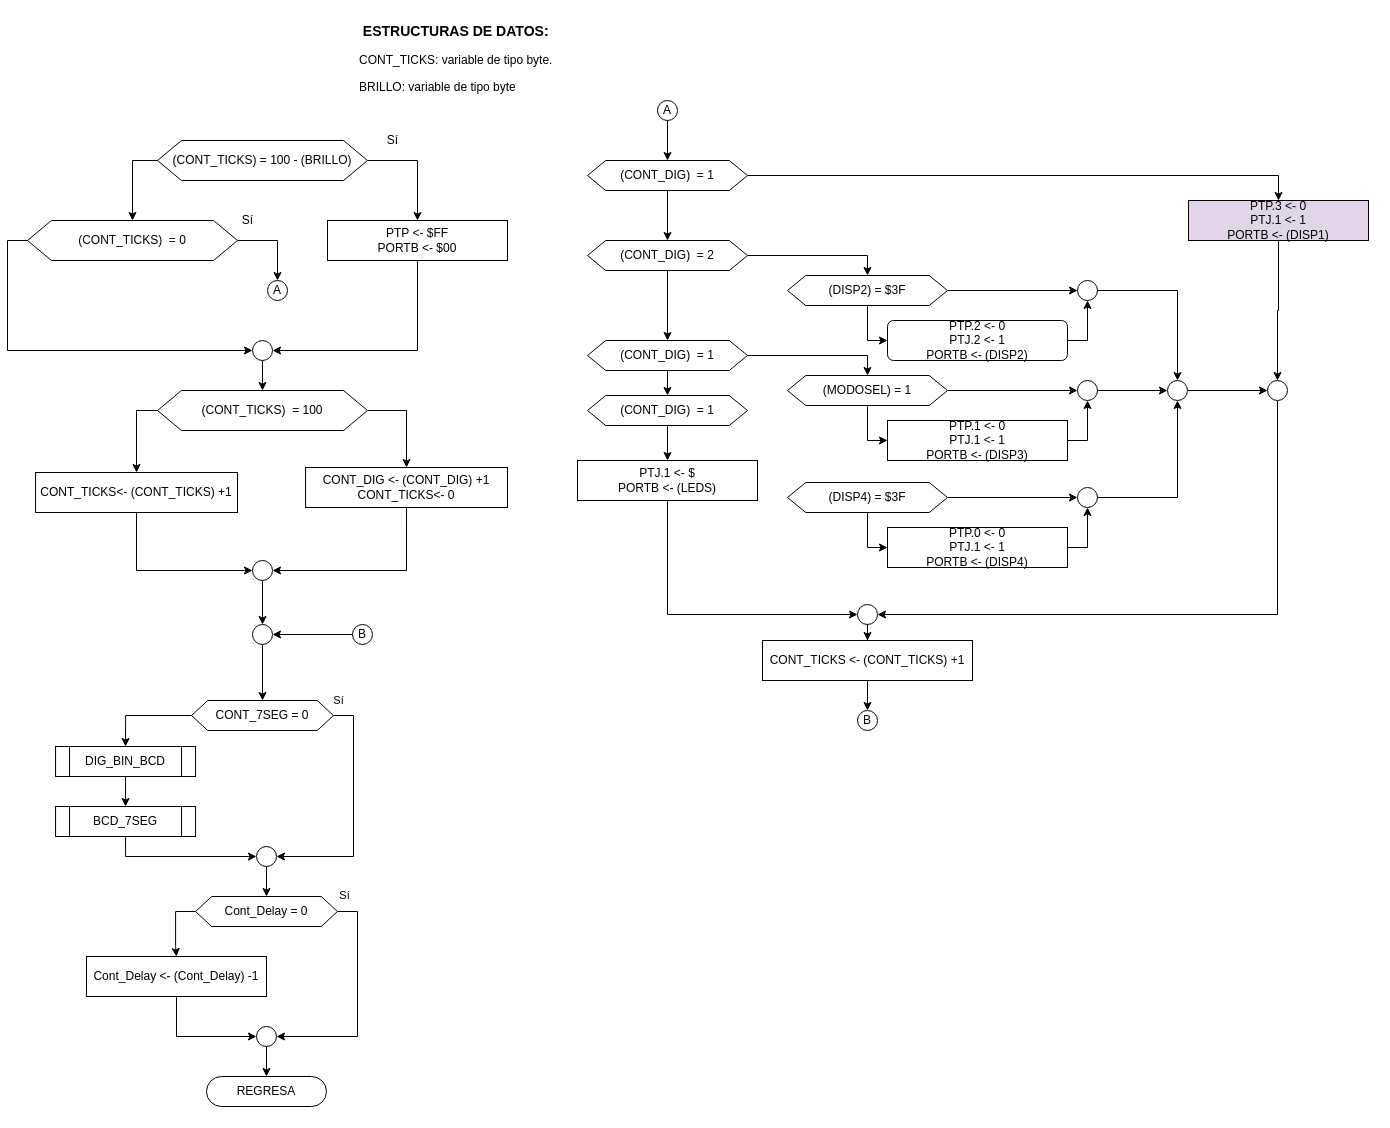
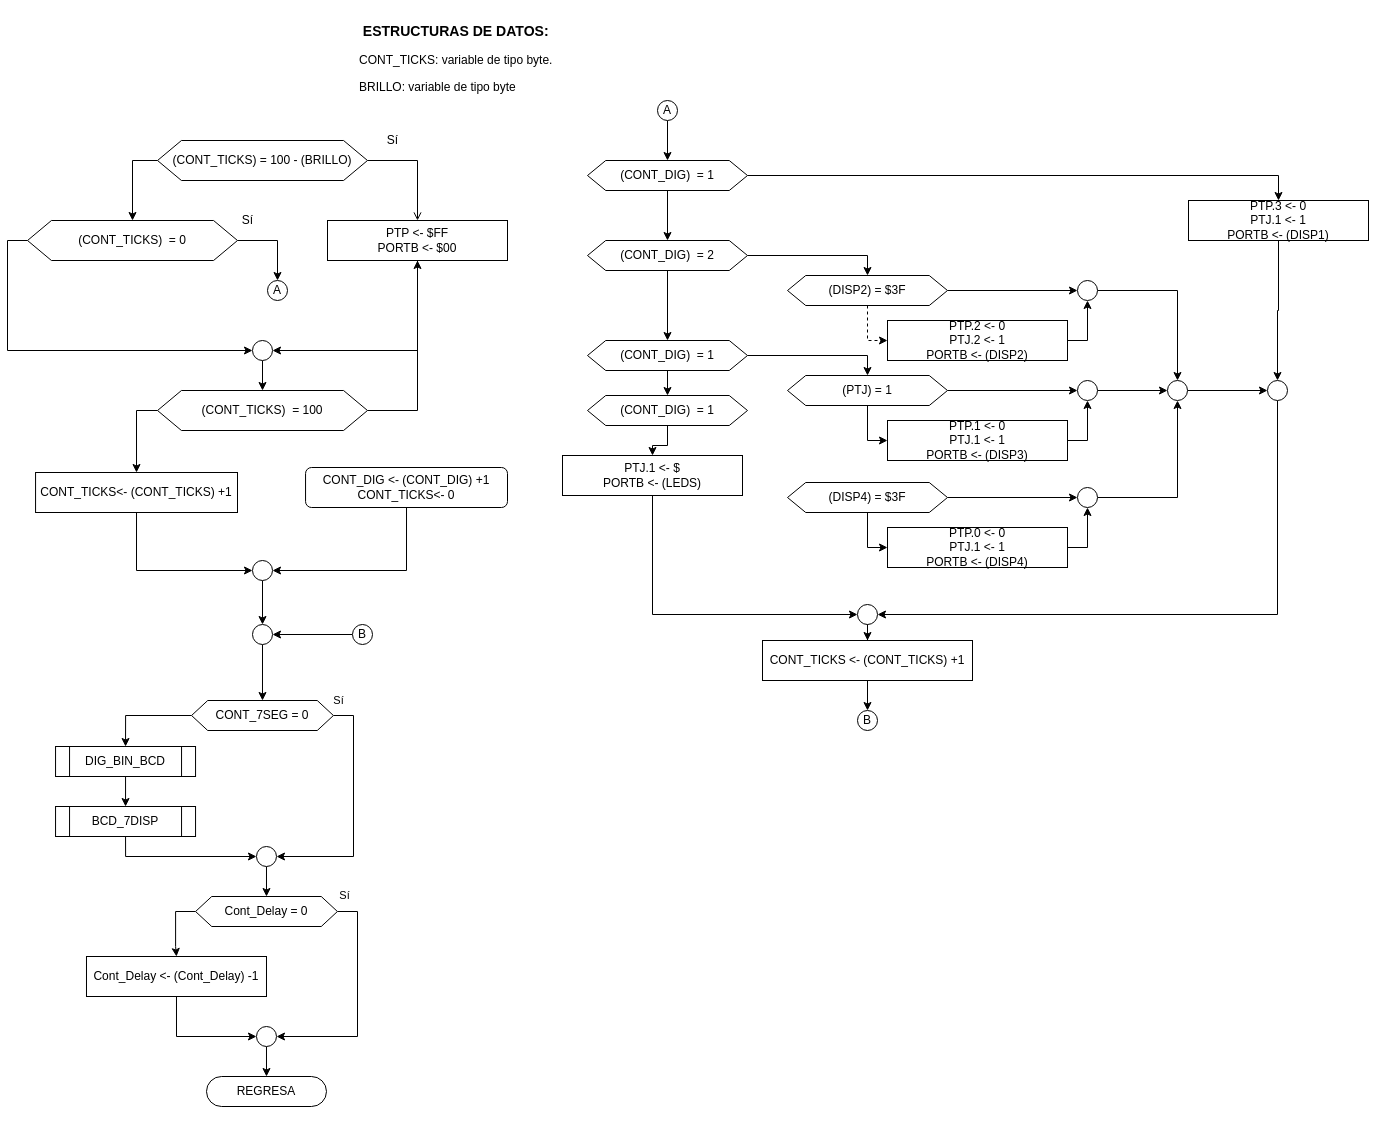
edge "(CONT_TICKS) = 100 - (BRILLO)" -> "PTP <- $FF PORTB <- $00": arrowhead classic -> open
node "PTP.3 <- 0 PTJ.1 <- 1 PORTB <- (DISP1)": fillcolor #e1d5e7 -> #ffffff
edge "(DISP2) = $3F" -> "PTP.2 <- 0 PTJ.2 <- 1 PORTB <- (DISP2)": style solid -> dashed
node "PTP.2 <- 0 PTJ.2 <- 1 PORTB <- (DISP2)": shape rounded rectangle -> rectangle
node "(MODOSEL) = 1": label "(MODOSEL) = 1" -> "(PTJ) = 1"
edge "(CONT_TICKS) = 100" -> "CONT_DIG <- (CONT_DIG) +1 CONT_TICKS<- 0": now "(CONT_TICKS) = 100" -> "PTP <- $FF PORTB <- $00"
node "PTJ.1 <- $ PORTB <- (LEDS)": moved (668, 481) -> (653, 476)
node "CONT_DIG <- (CONT_DIG) +1 CONT_TICKS<- 0": shape rectangle -> rounded rectangle
node "BCD_7SEG": label "BCD_7SEG" -> "BCD_7DISP"
